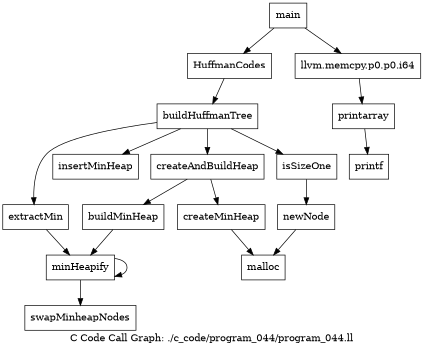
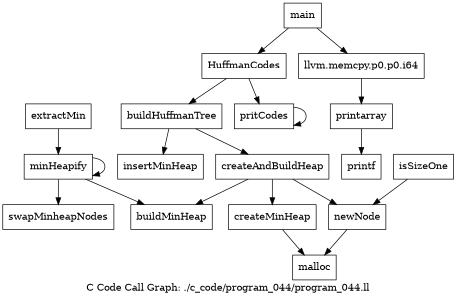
node "pritCodes": added
edge "buildHuffmanTree" -> "extractMin": removed
edge "buildHuffmanTree" -> "isSizeOne": removed
edge "createAndBuildHeap" -> "newNode": added
edge "buildMinHeap" -> "minHeapify": reversed
